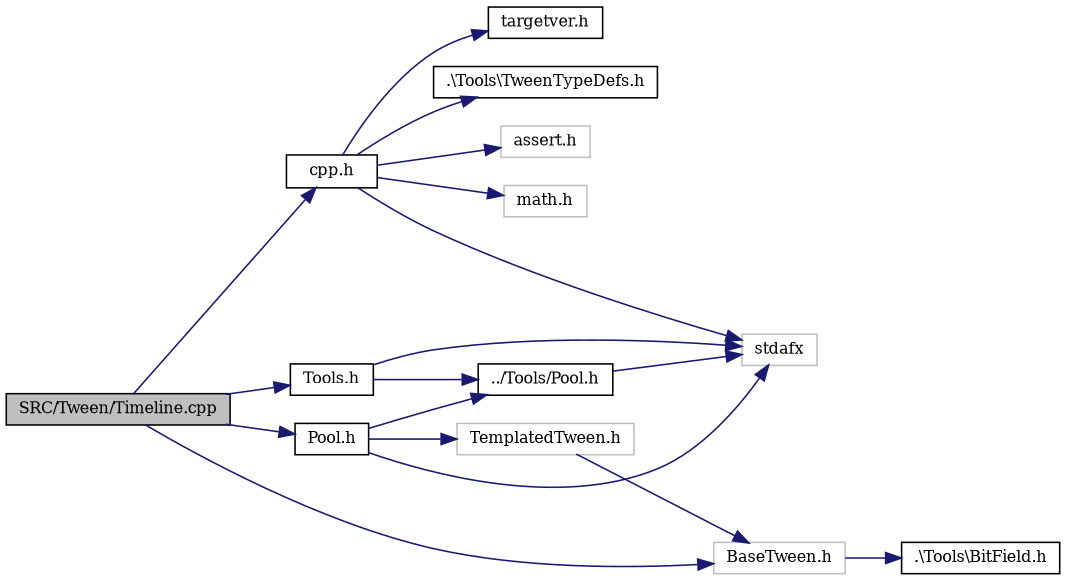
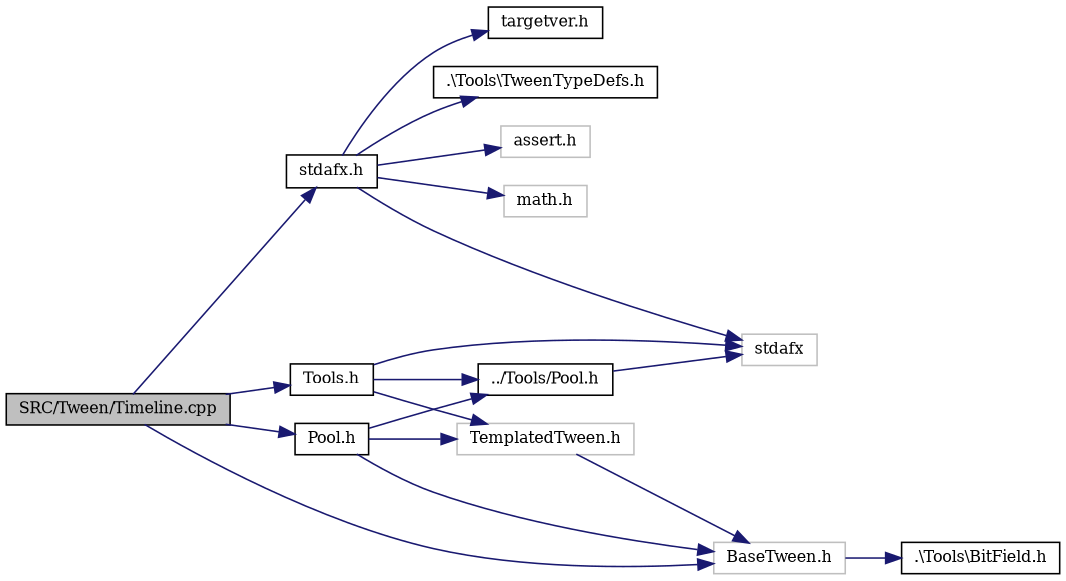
node "cpp.h": label "cpp.h" -> "stdafx.h"
edge "Tools.h" -> "TemplatedTween.h": added
edge "Pool.h" -> "stdafx": now "Pool.h" -> "BaseTween.h"
